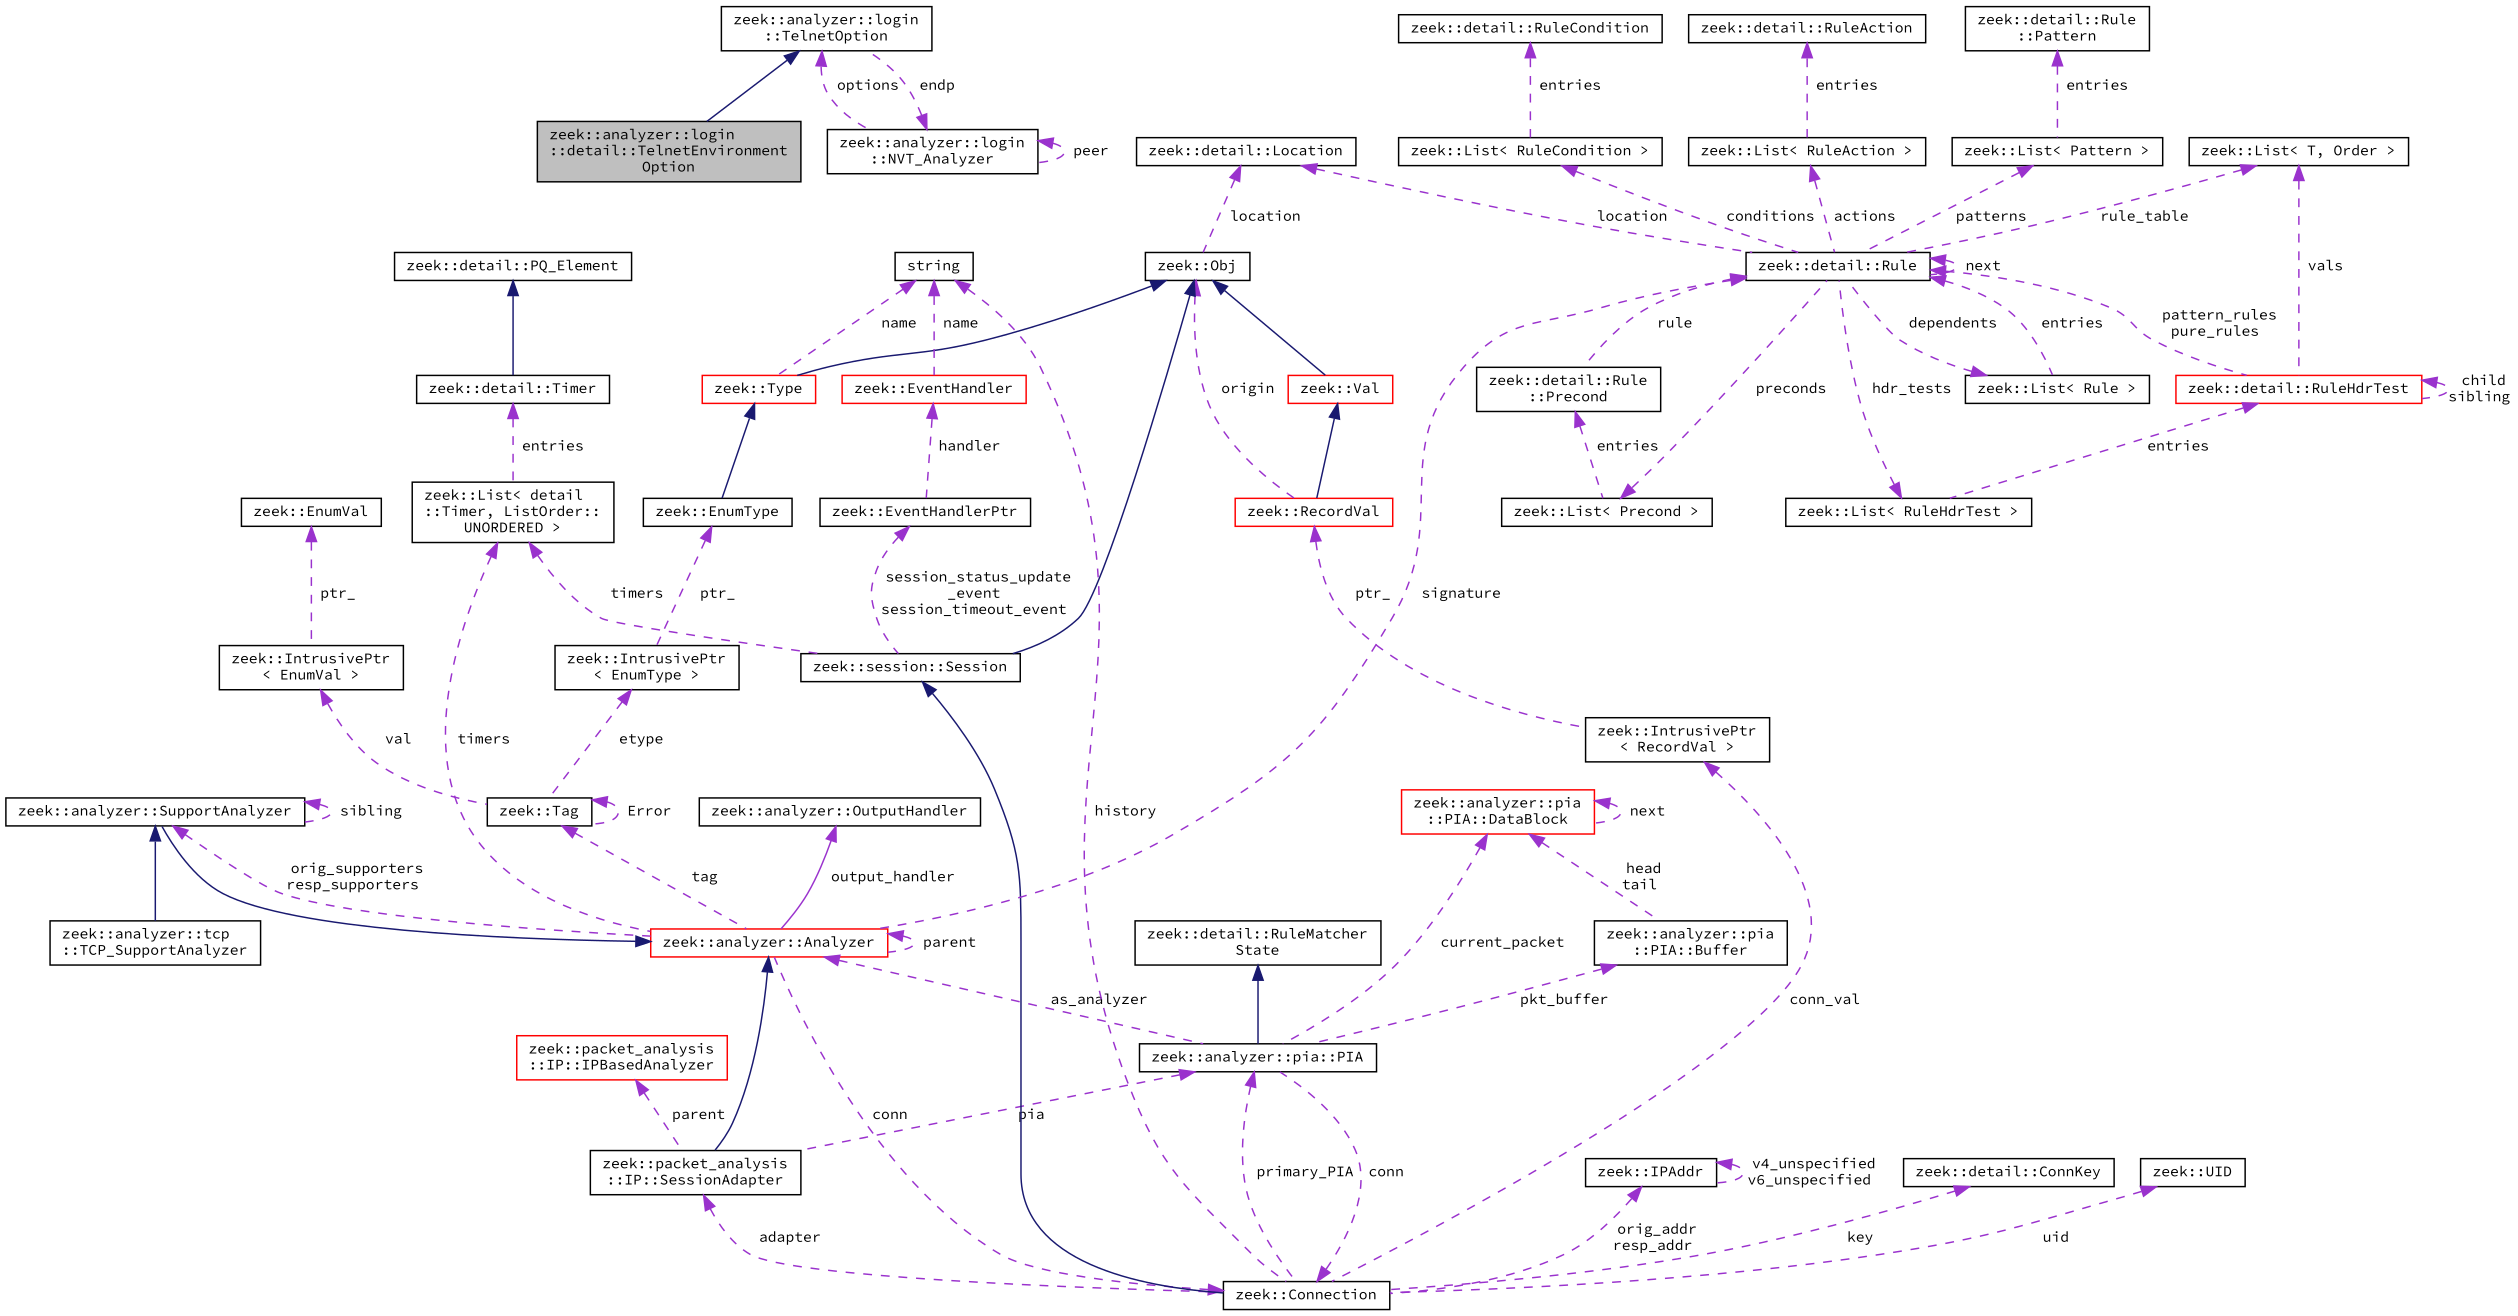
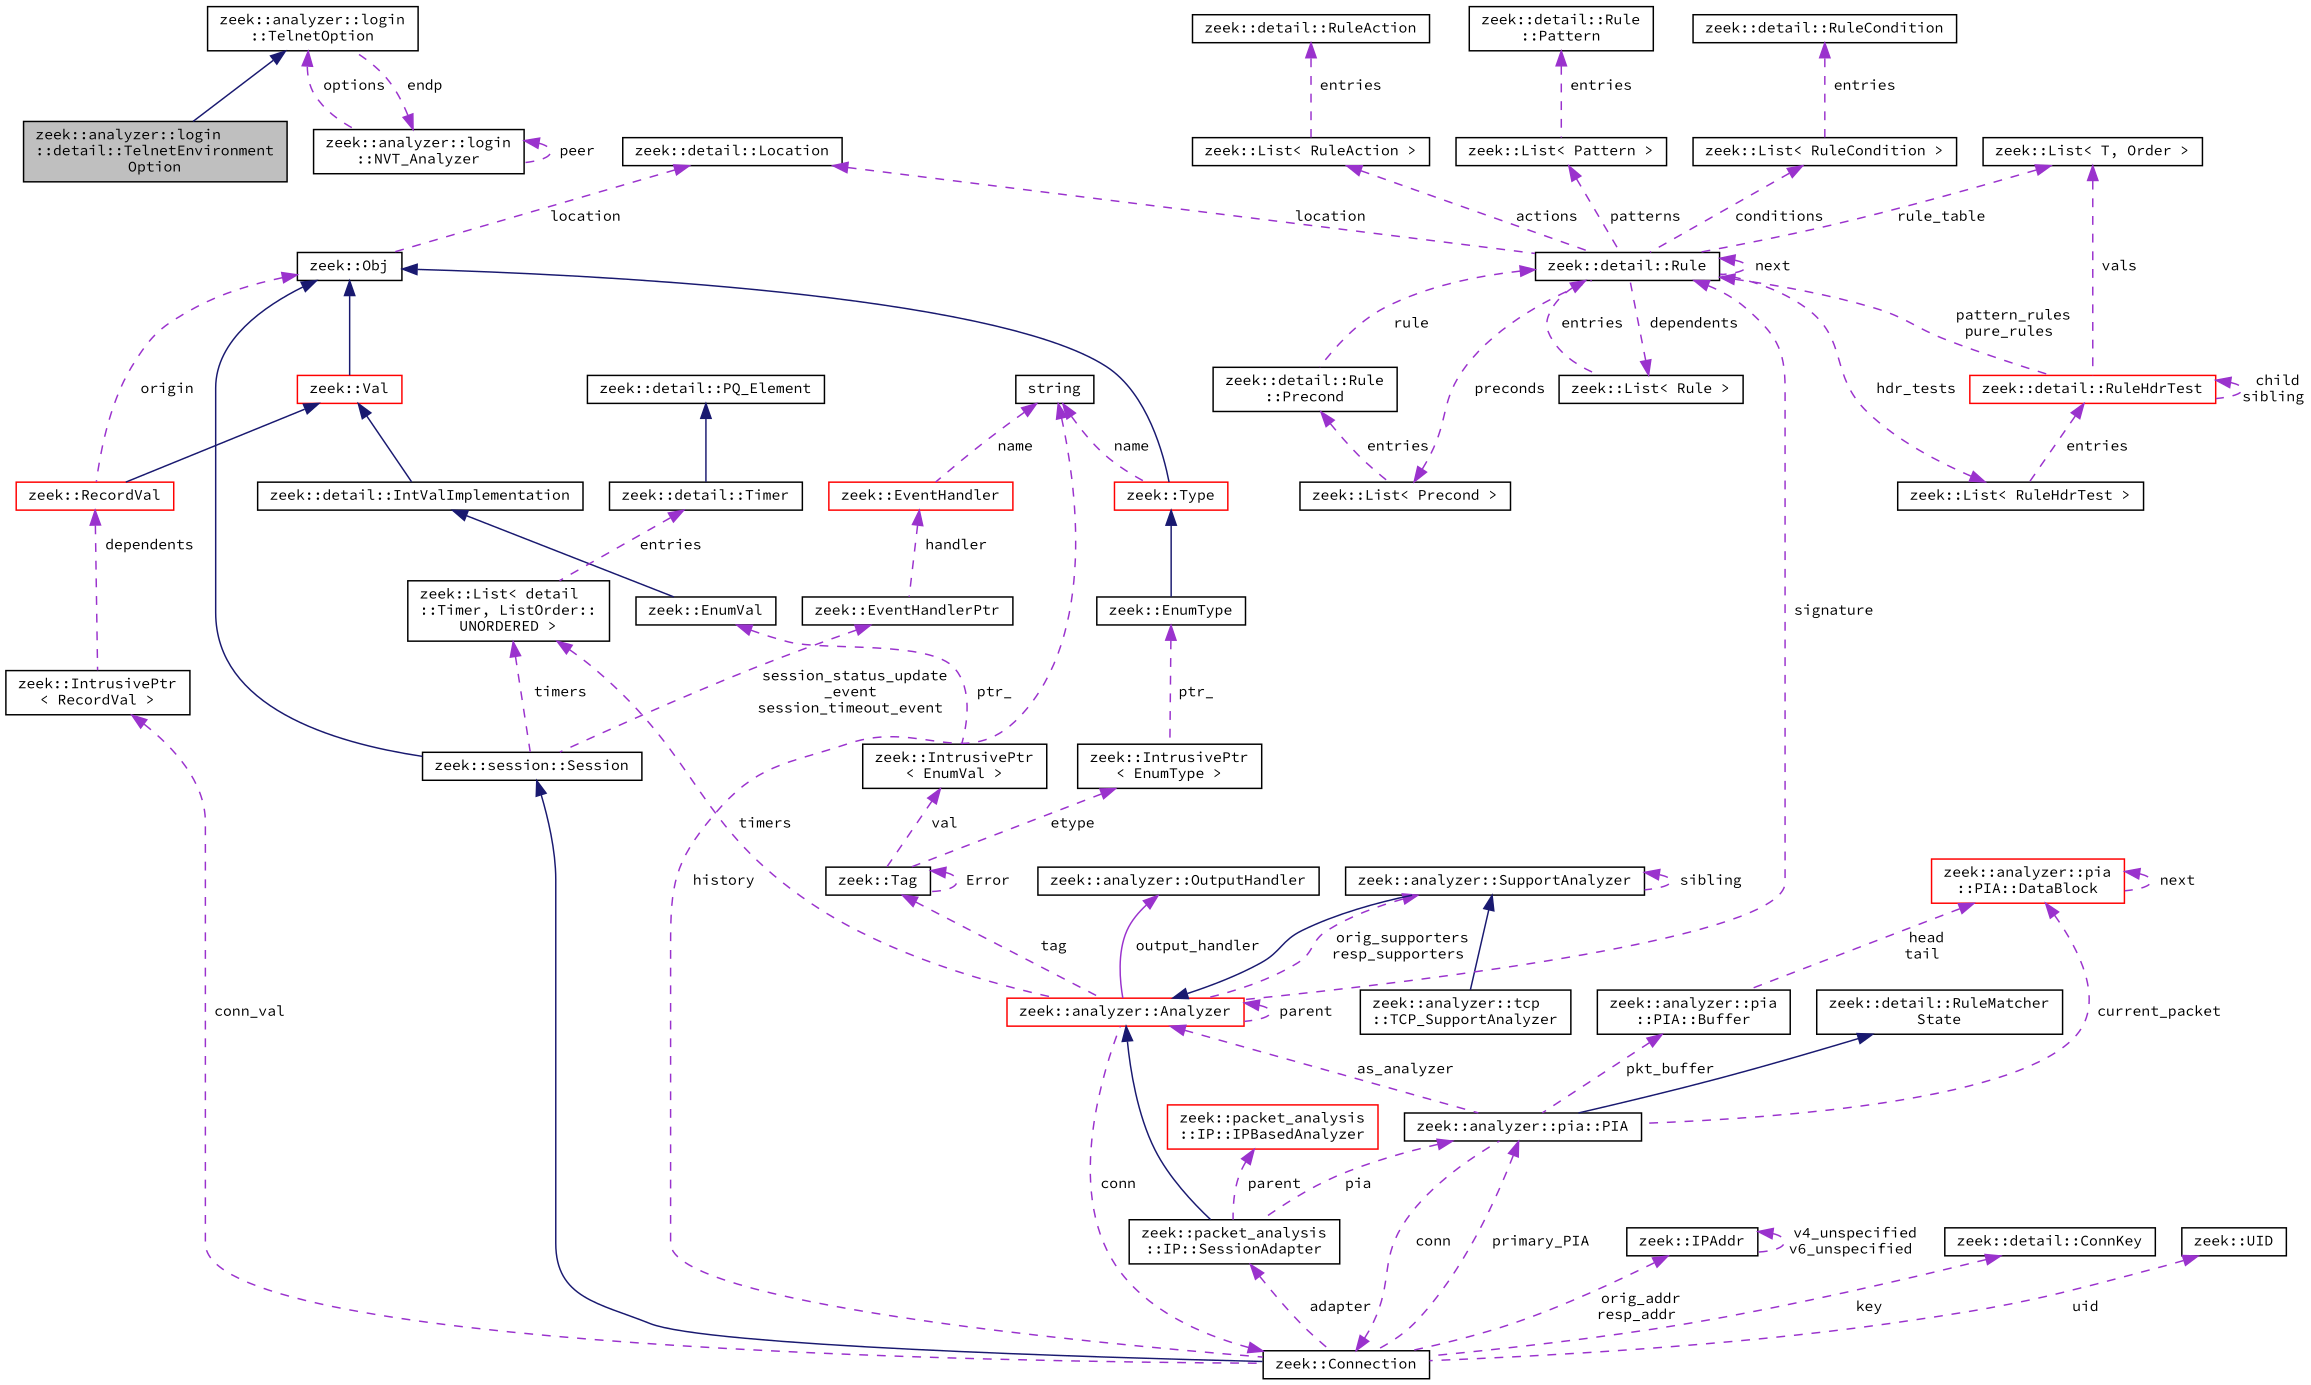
node "zeek::detail::IntValImplementation": added
edge "zeek::IntrusivePtr < RecordVal >" -> "zeek::RecordVal": label " ptr_" -> " dependents"
